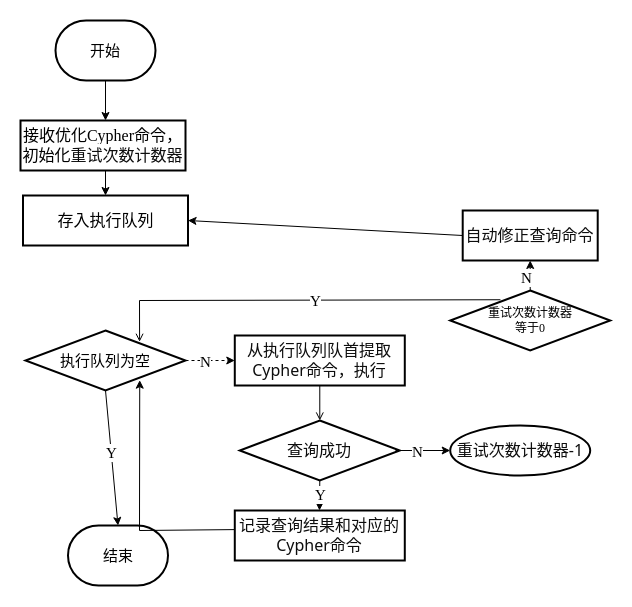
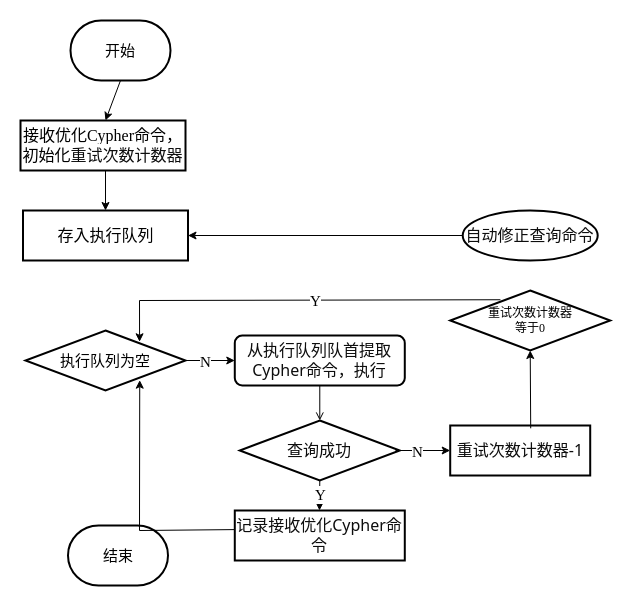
node "开始": moved (106, 51) -> (121, 51)
node "存入执行队列": moved (106, 221) -> (106, 236)
node "自动修正查询命令": shape rectangle -> ellipse
edge "重试次数计数器 等于0" -> "自动修正查询命令": removed, label "N"
edge "重试次数计数器 等于0" -> "执行队列为空": arrowhead open -> classic
edge "执行队列为空" -> "从执行队列队首提取Cypher命令，执行": style dashed -> solid
node "从执行队列队首提取Cypher命令，执行": shape rectangle -> rounded rectangle
edge "重试次数计数器-1" -> "重试次数计数器 等于0": added
node "重试次数计数器-1": shape ellipse -> rectangle
edge "执行队列为空" -> "结束": removed, label "Y"
node "记录查询结果和对应的Cypher命令": label "记录查询结果和对应的Cypher命令" -> "记录接收优化Cypher命令"
